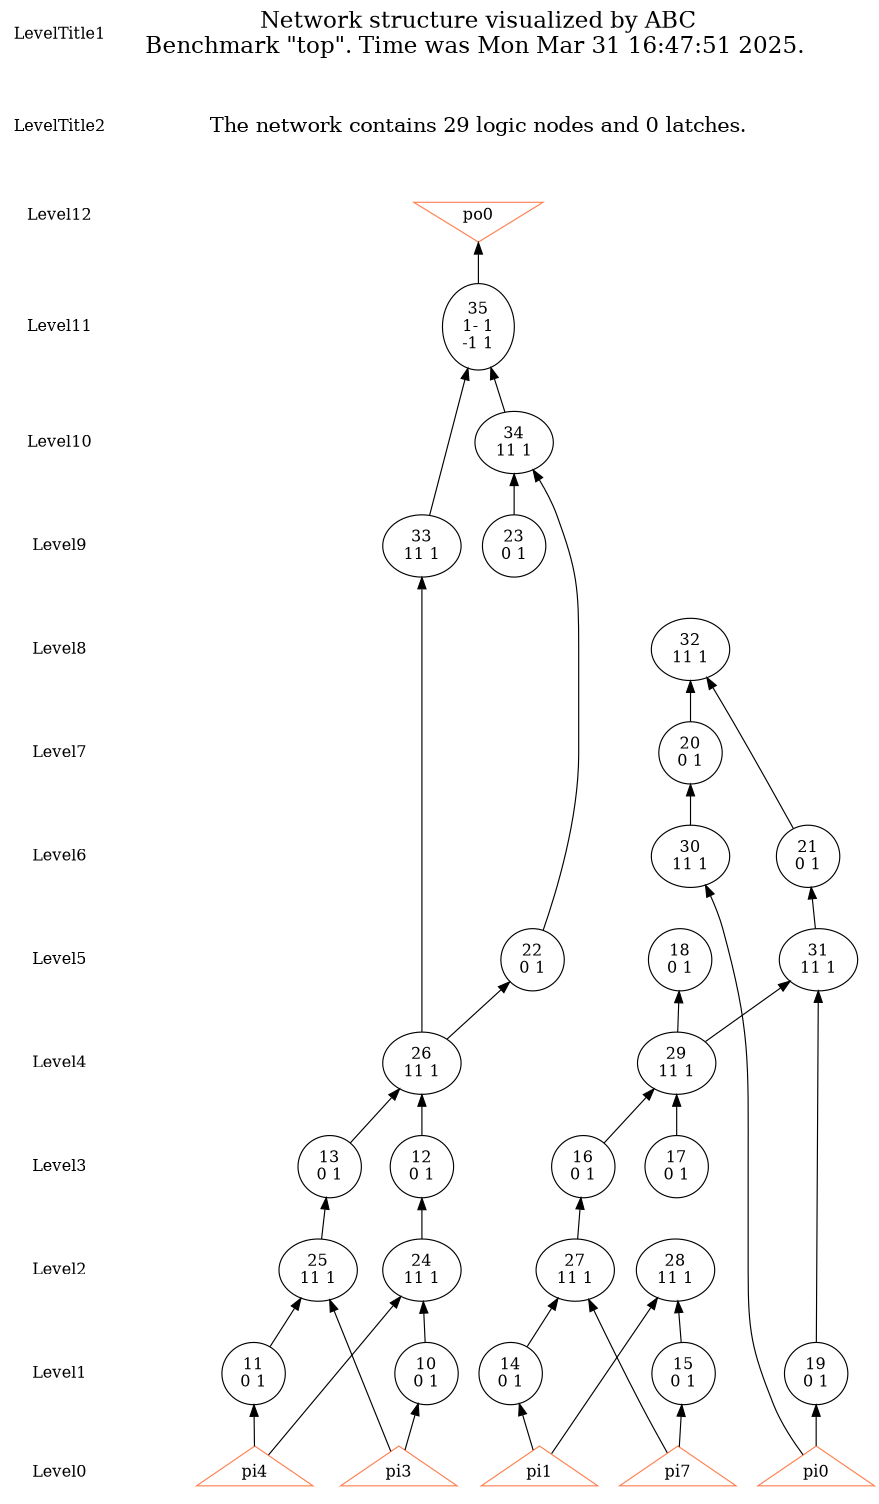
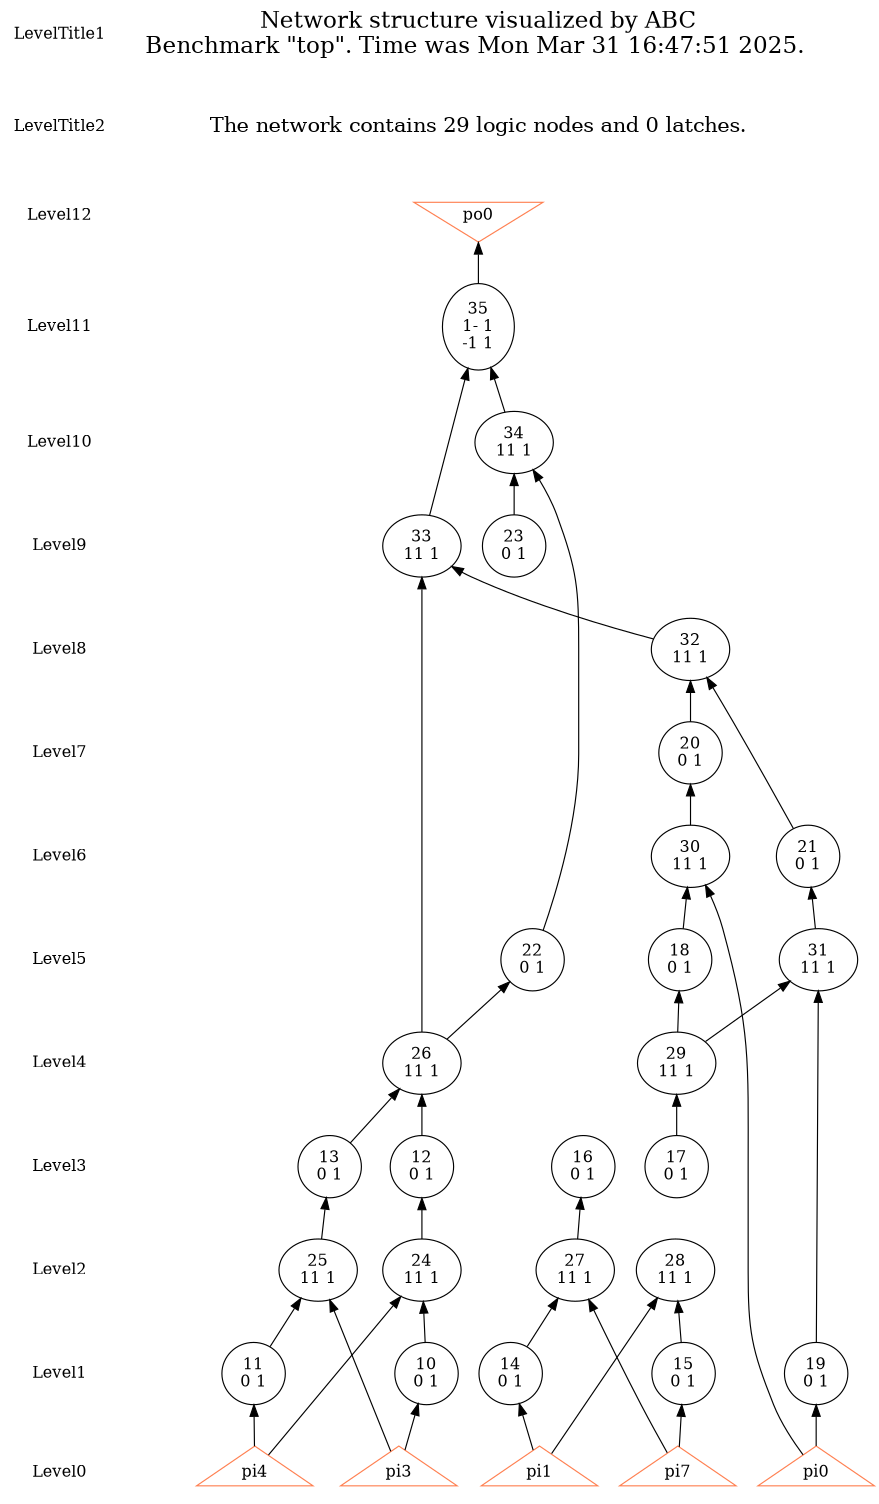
edge "32 11 1" -> "33 11 1": added
edge "18 0 1" -> "30 11 1": added
edge "16 0 1" -> "29 11 1": removed
